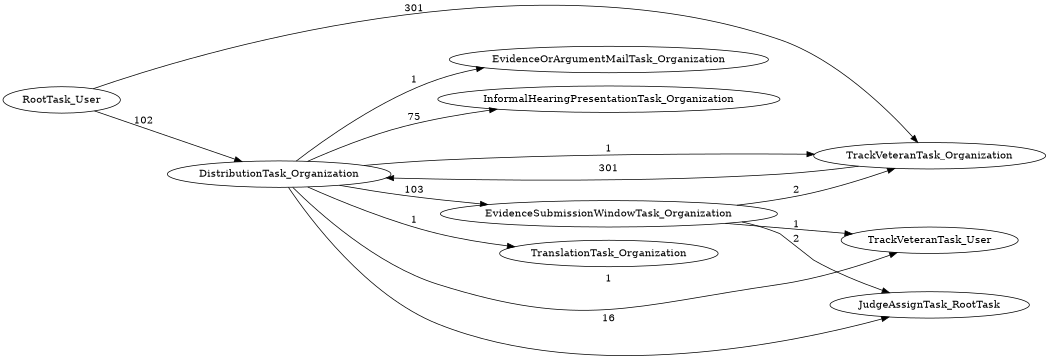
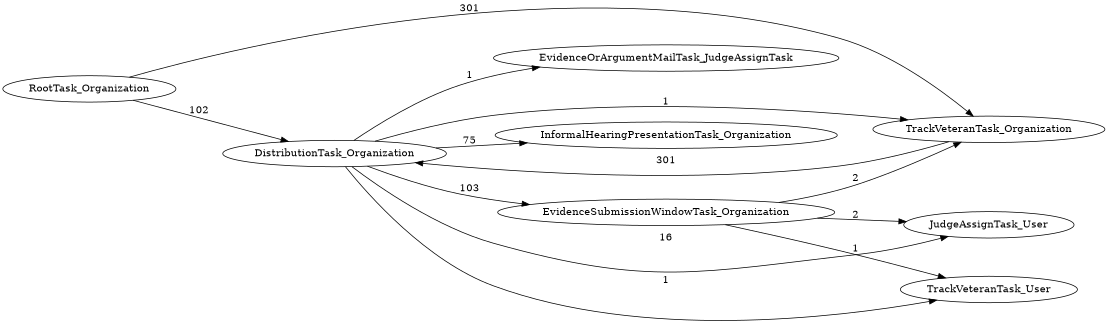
node "EvidenceOrArgumentMailTask_Organization": label "EvidenceOrArgumentMailTask_Organization" -> "EvidenceOrArgumentMailTask_JudgeAssignTask"
node "RootTask_User": label "RootTask_User" -> "RootTask_Organization"
node "TranslationTask_Organization": removed
node "JudgeAssignTask_RootTask": label "JudgeAssignTask_RootTask" -> "JudgeAssignTask_User"
